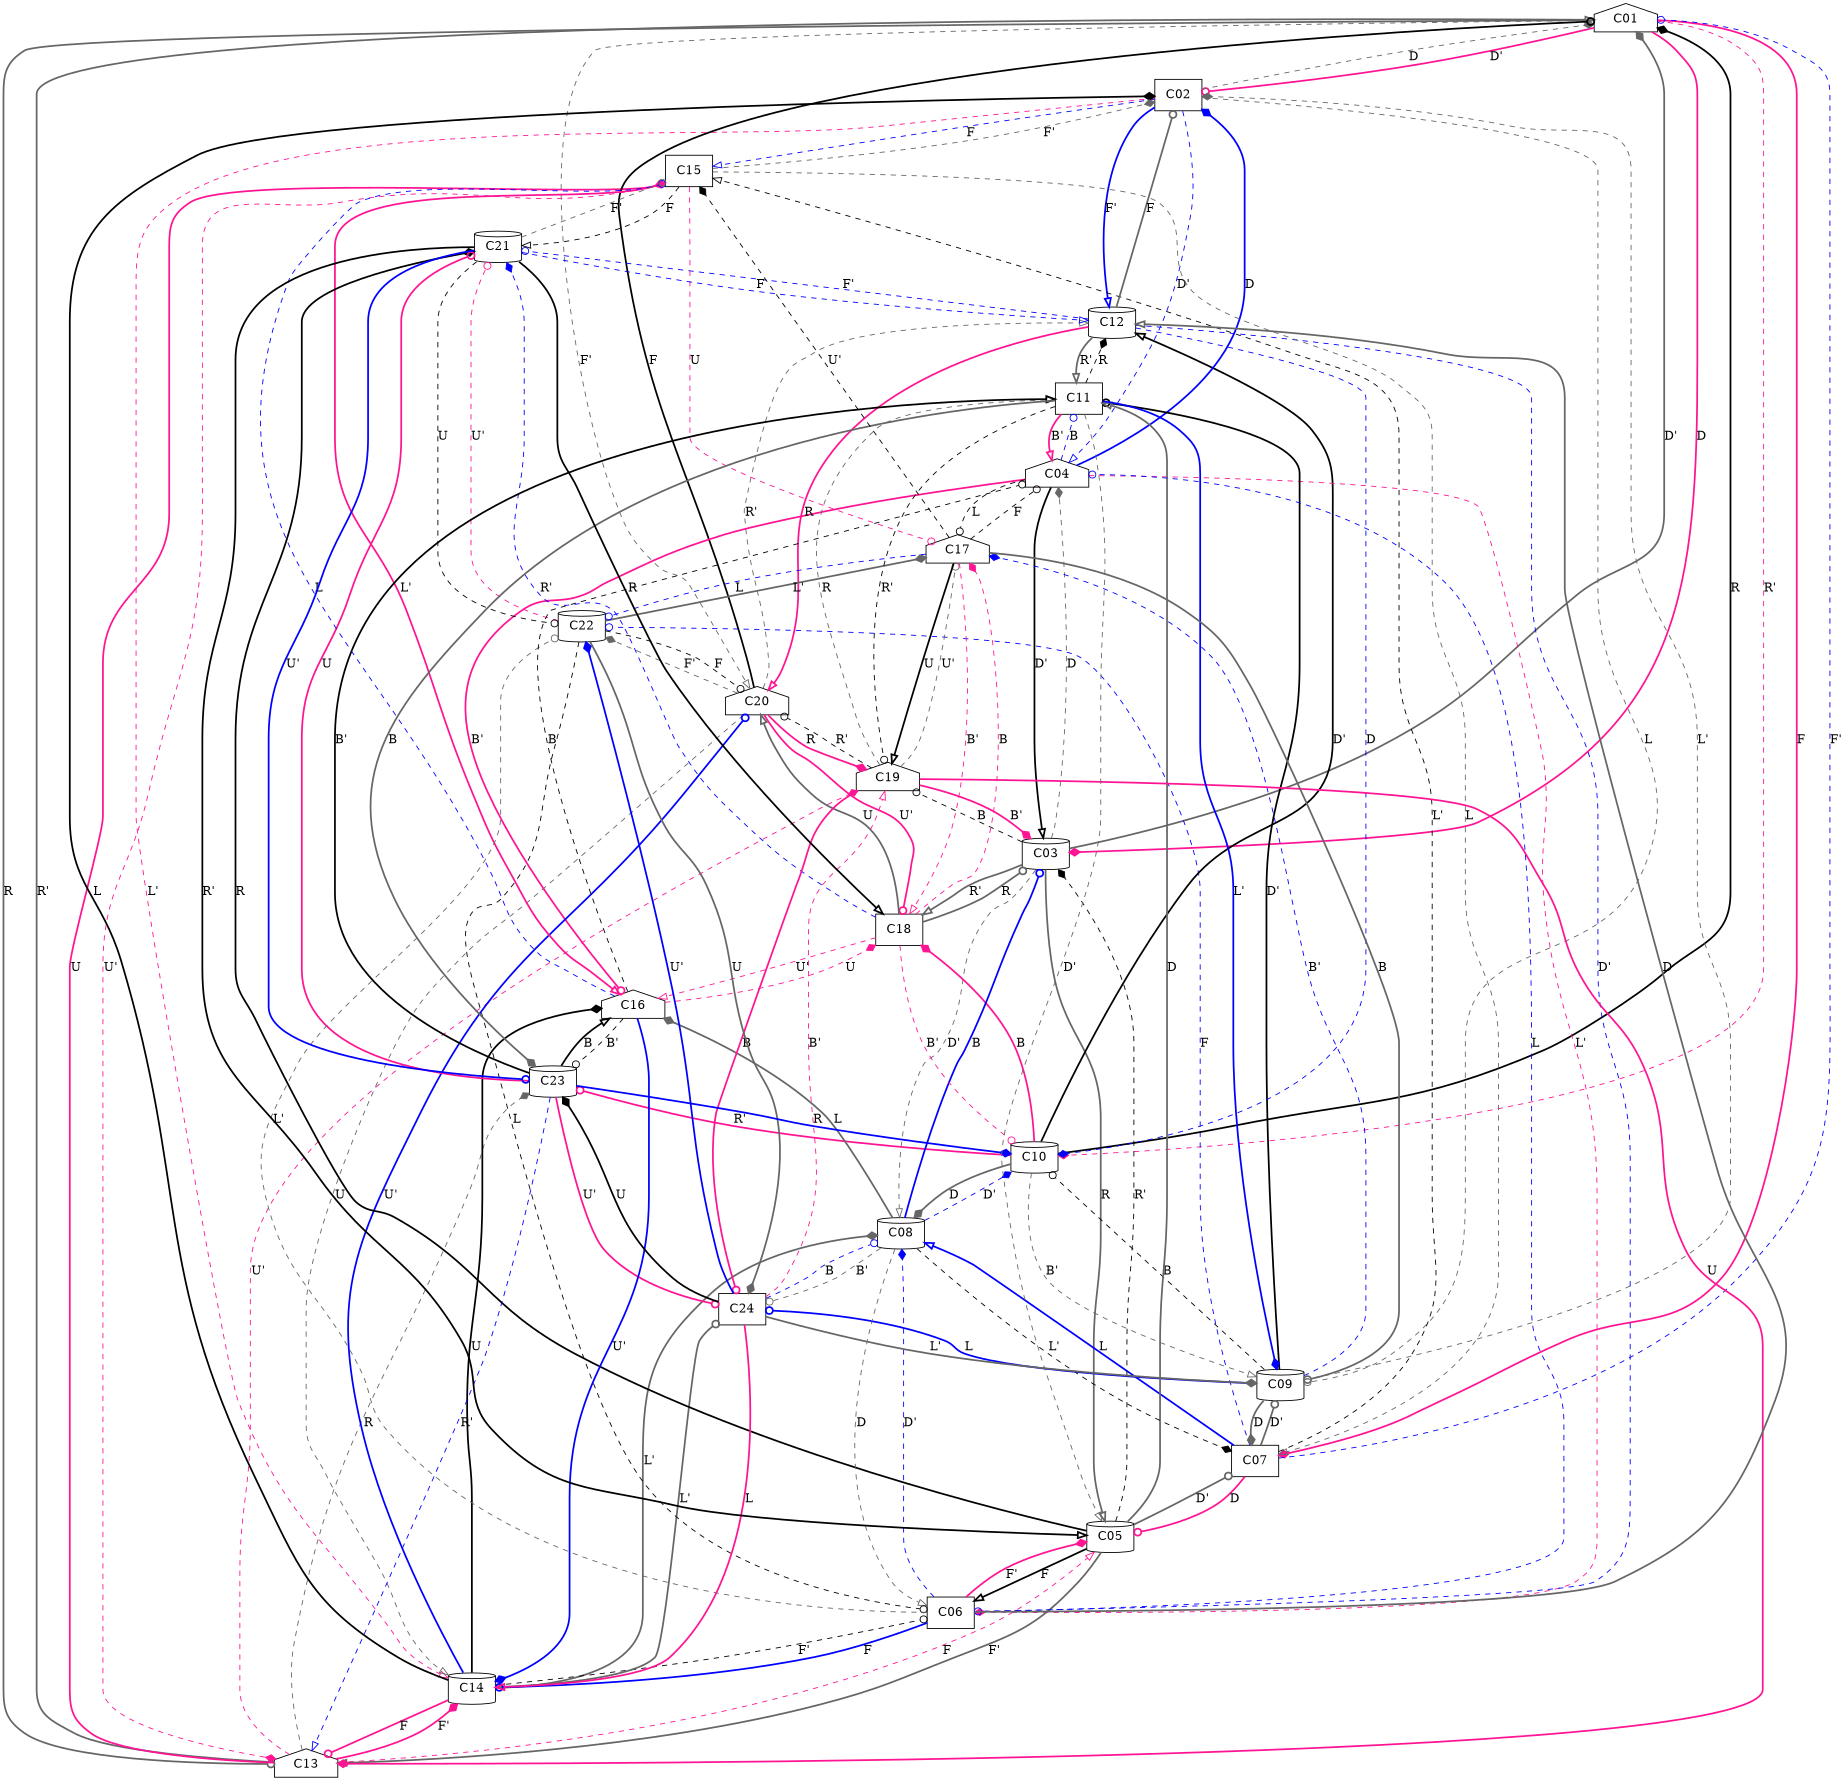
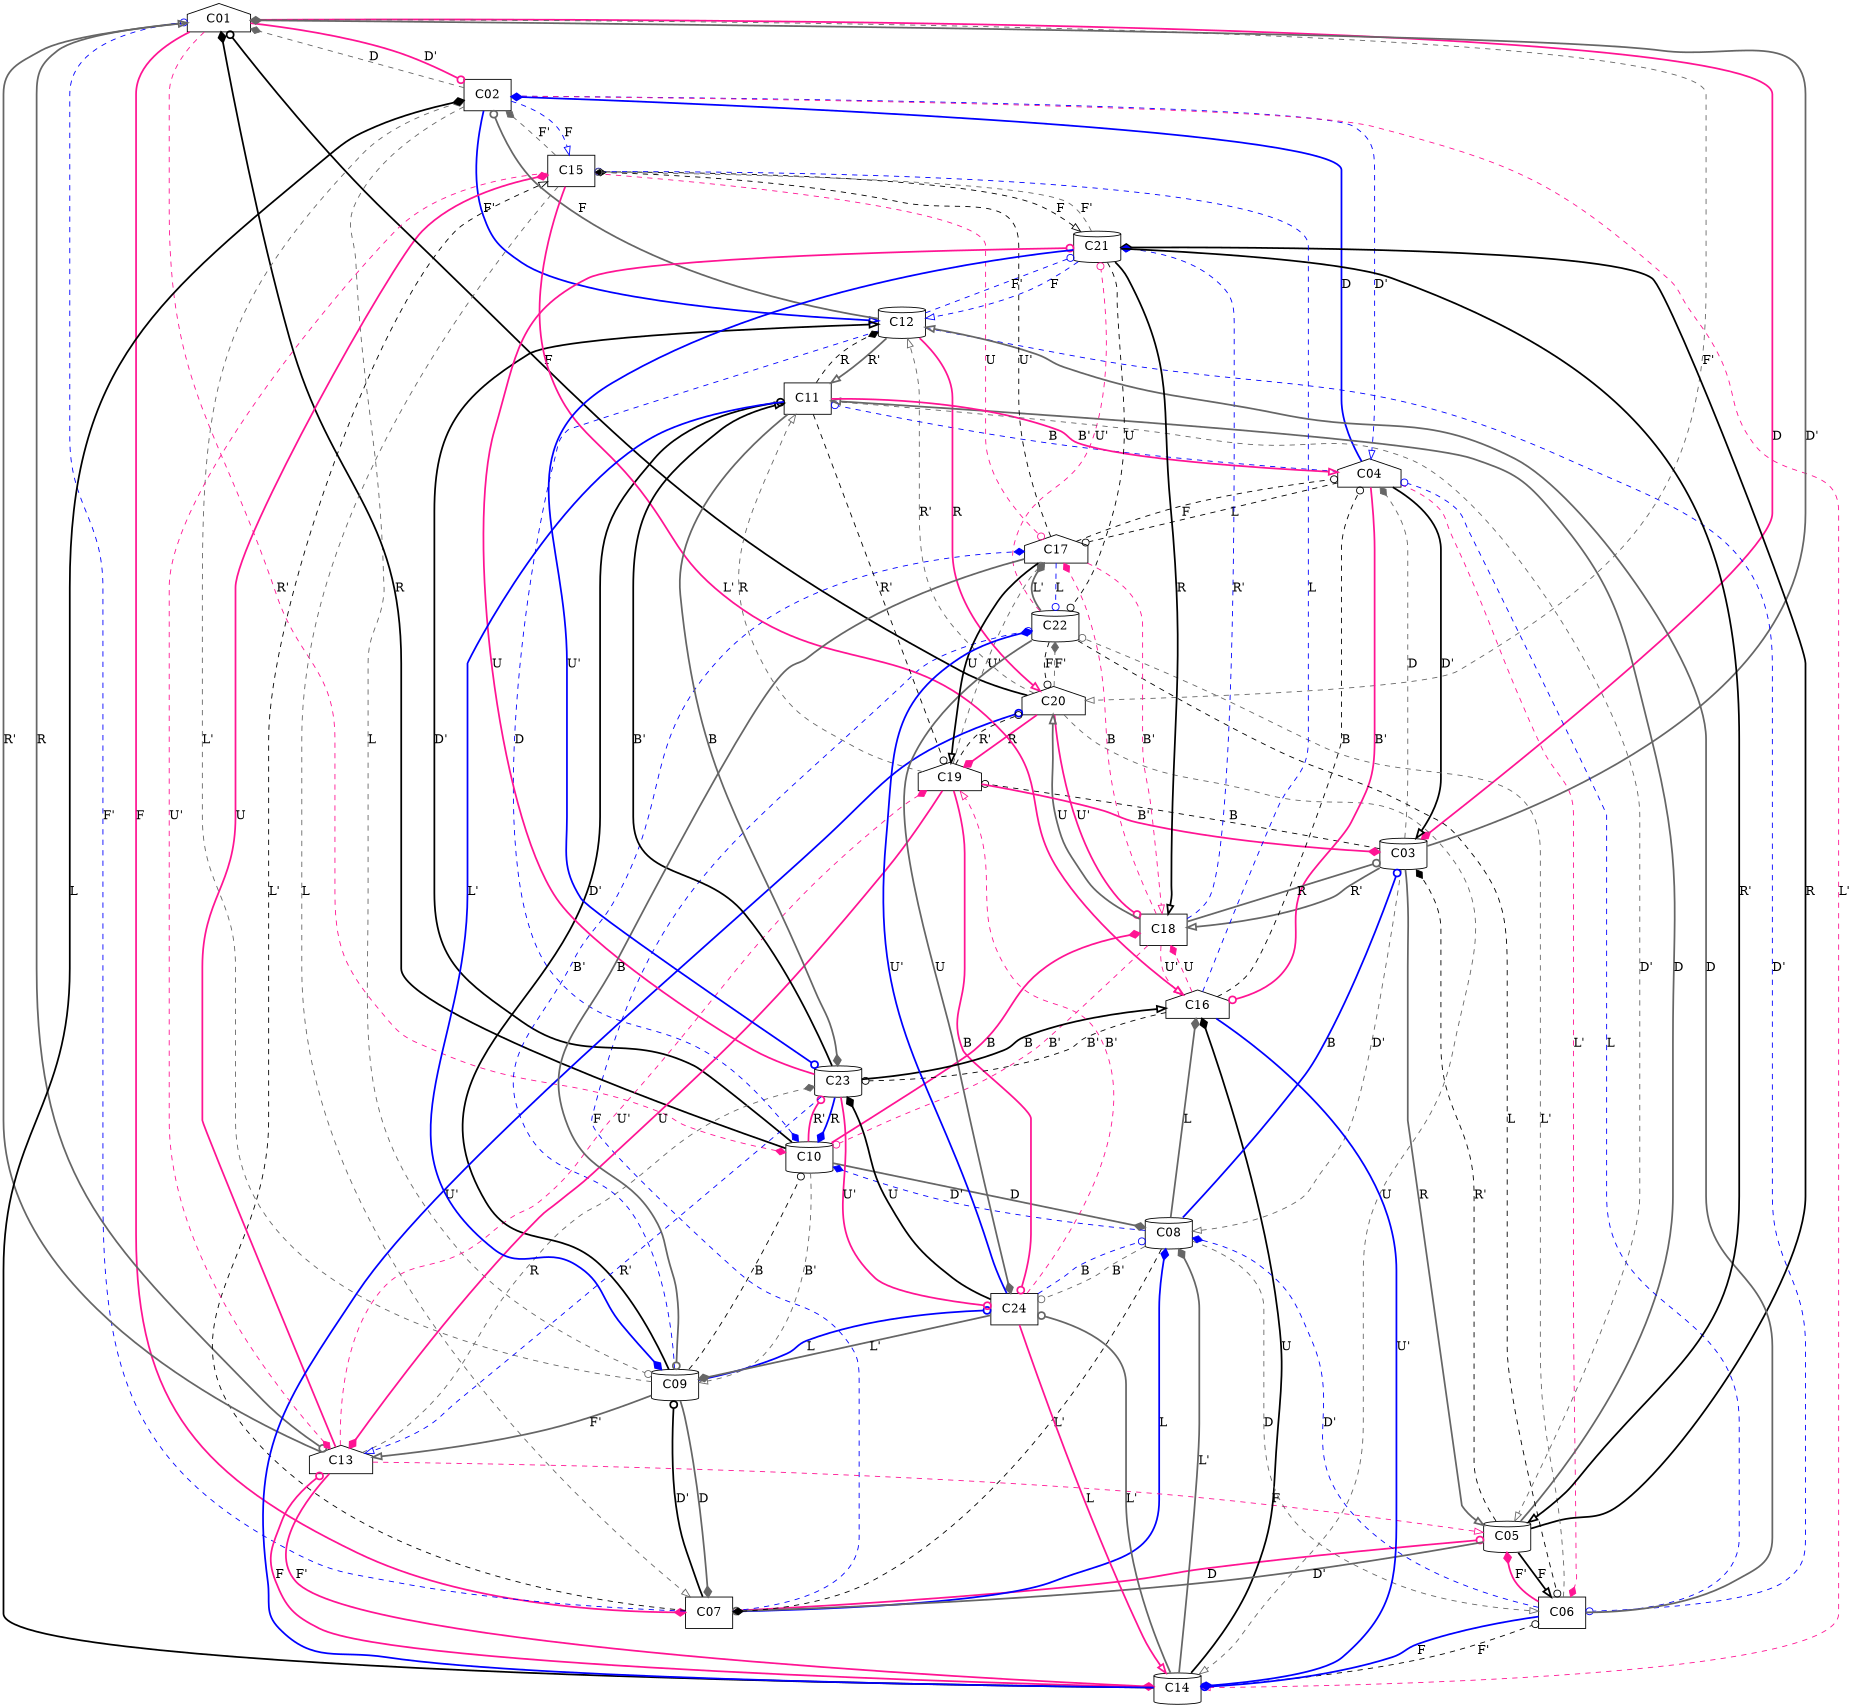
edge "C07" -> "C08": arrowhead onormal -> diamond
edge "C07" -> "C09": color gray40 -> black
edge "C05" -> "C13": now "C09" -> "C13"
